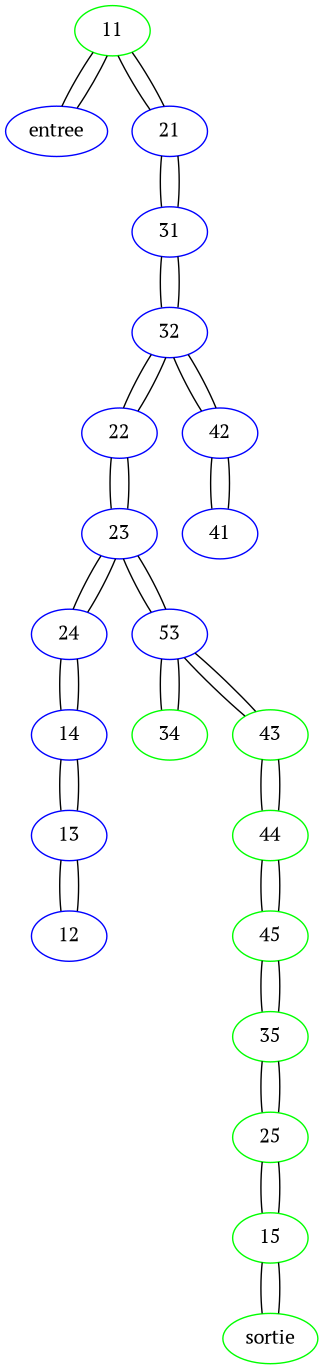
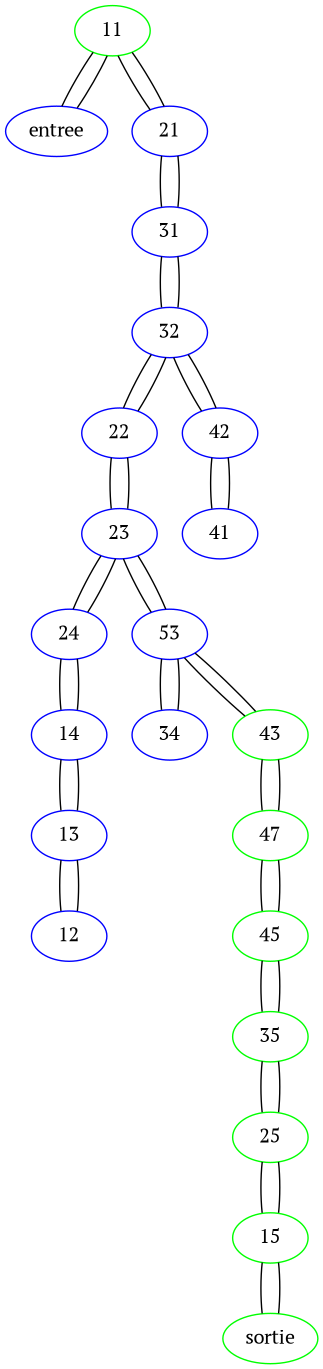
node "34": color green -> blue
node "44": label "44" -> "47"
